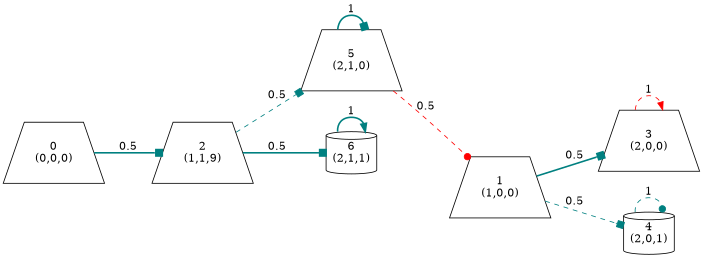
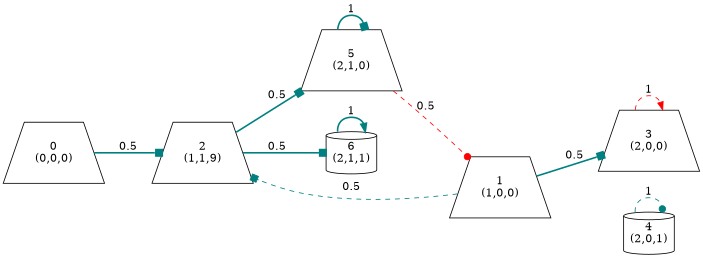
edge "2 (1,1,9)" -> "5 (2,1,0)": style dashed -> bold
edge "1 (1,0,0)" -> "4 (2,0,1)": now "1 (1,0,0)" -> "2 (1,1,9)"
